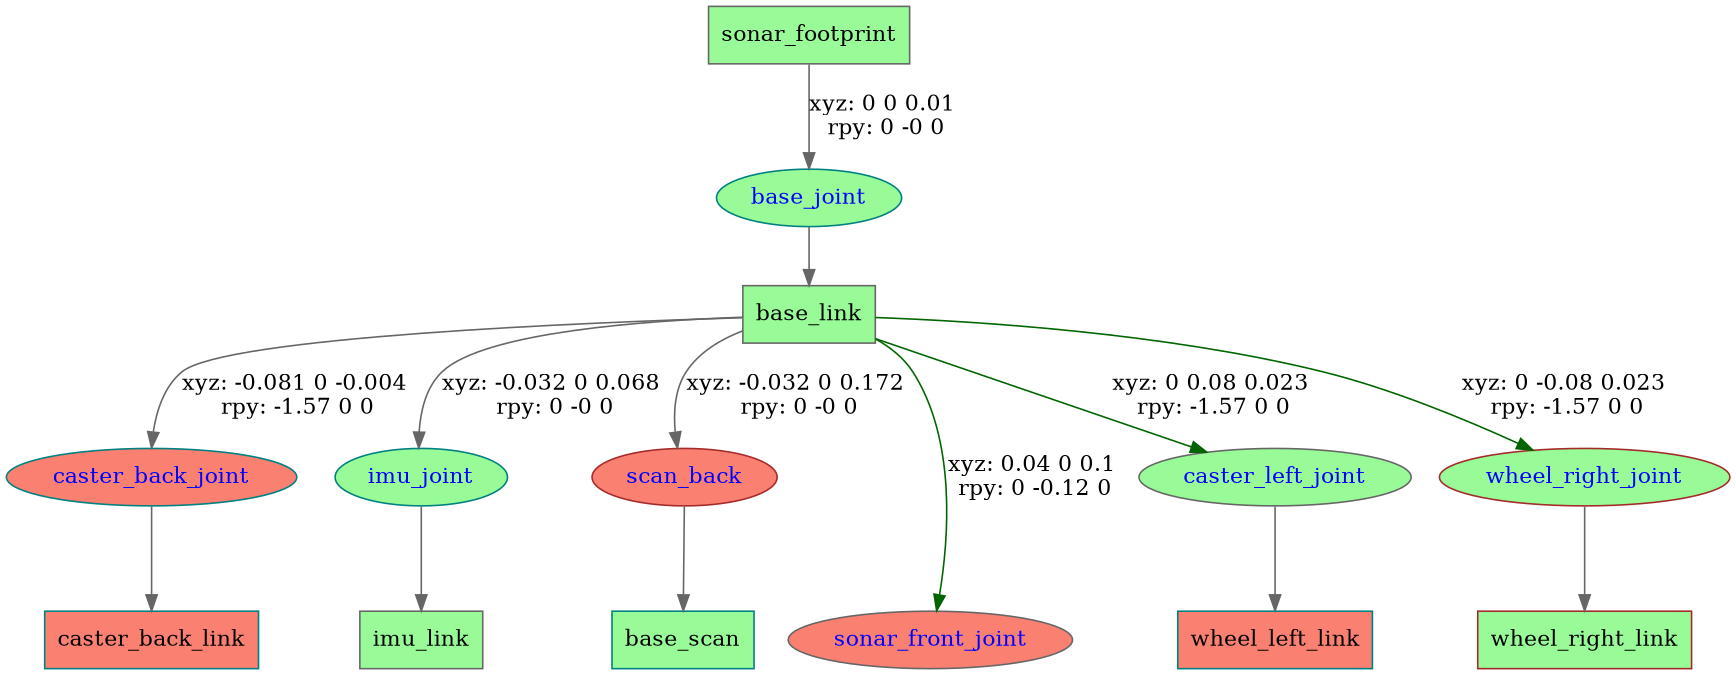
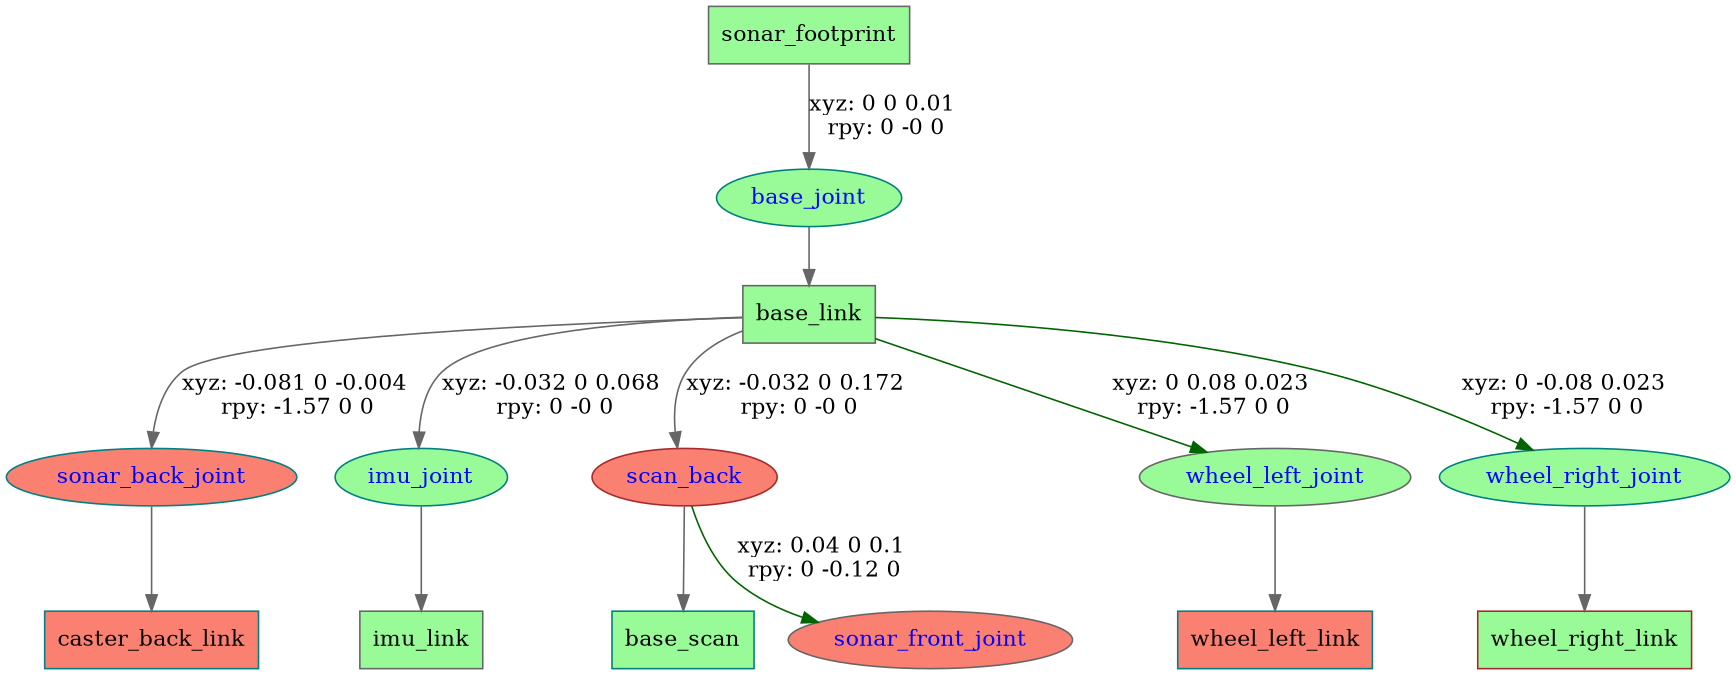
edge "base_link" -> "sonar_front_joint": now "scan_back" -> "sonar_front_joint"
node "caster_back_joint": label "caster_back_joint" -> "sonar_back_joint"
node "caster_left_joint": label "caster_left_joint" -> "wheel_left_joint"
node "wheel_right_joint": color brown -> teal
